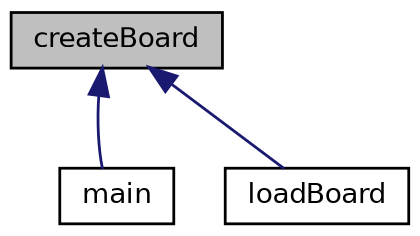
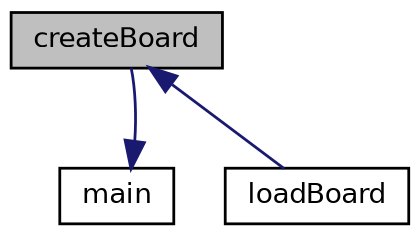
edge "main" -> "createBoard": reversed
